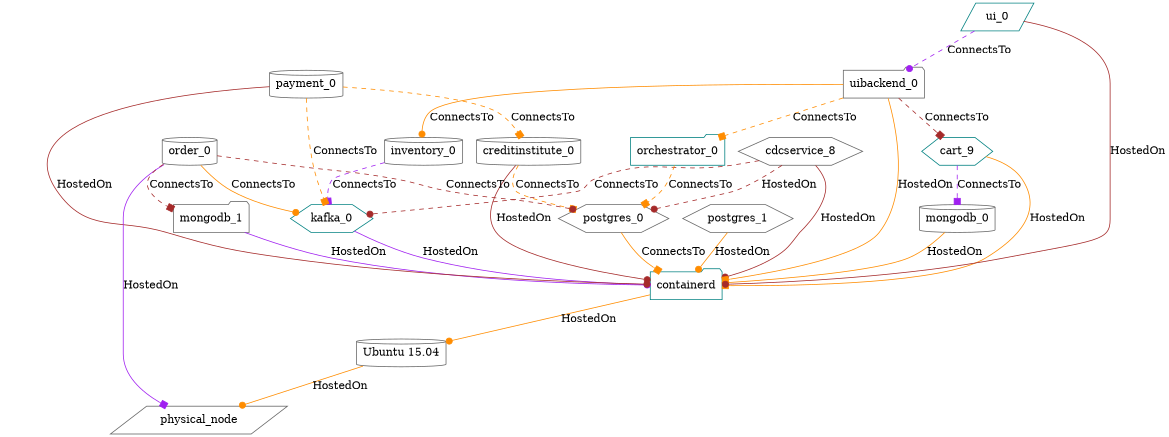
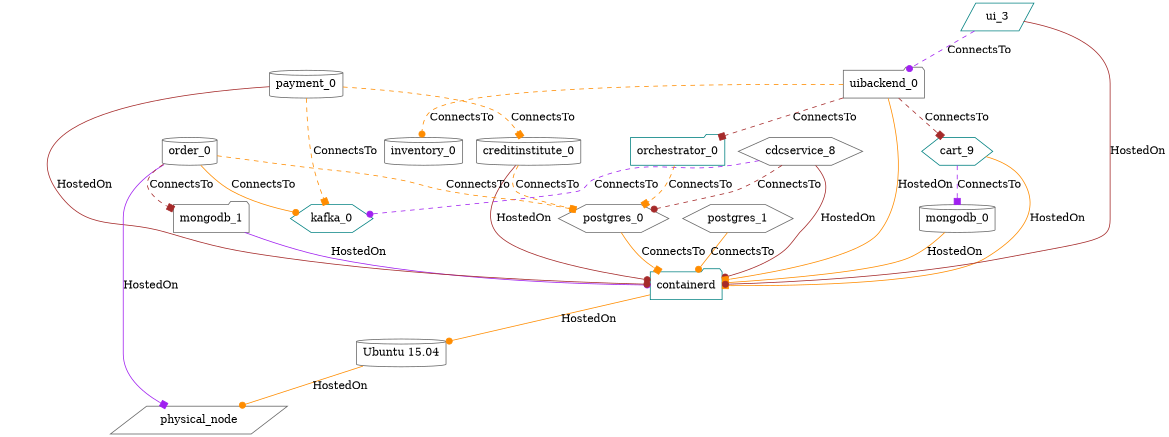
node "ui_0": label "ui_0" -> "ui_3"
edge "uibackend_0" -> "inventory_0": style solid -> dashed
edge "uibackend_0" -> "orchestrator_0": color darkorange -> brown
edge "inventory_0" -> "kafka_0": removed, label "ConnectsTo"
edge "order_0" -> "postgres_0": color brown -> darkorange
edge "cdcservice_8" -> "postgres_0": label "HostedOn" -> "ConnectsTo"
edge "cdcservice_8" -> "kafka_0": color brown -> purple
edge "postgres_1" -> "containerd": label "HostedOn" -> "ConnectsTo"
edge "kafka_0" -> "containerd": removed, label "HostedOn"
